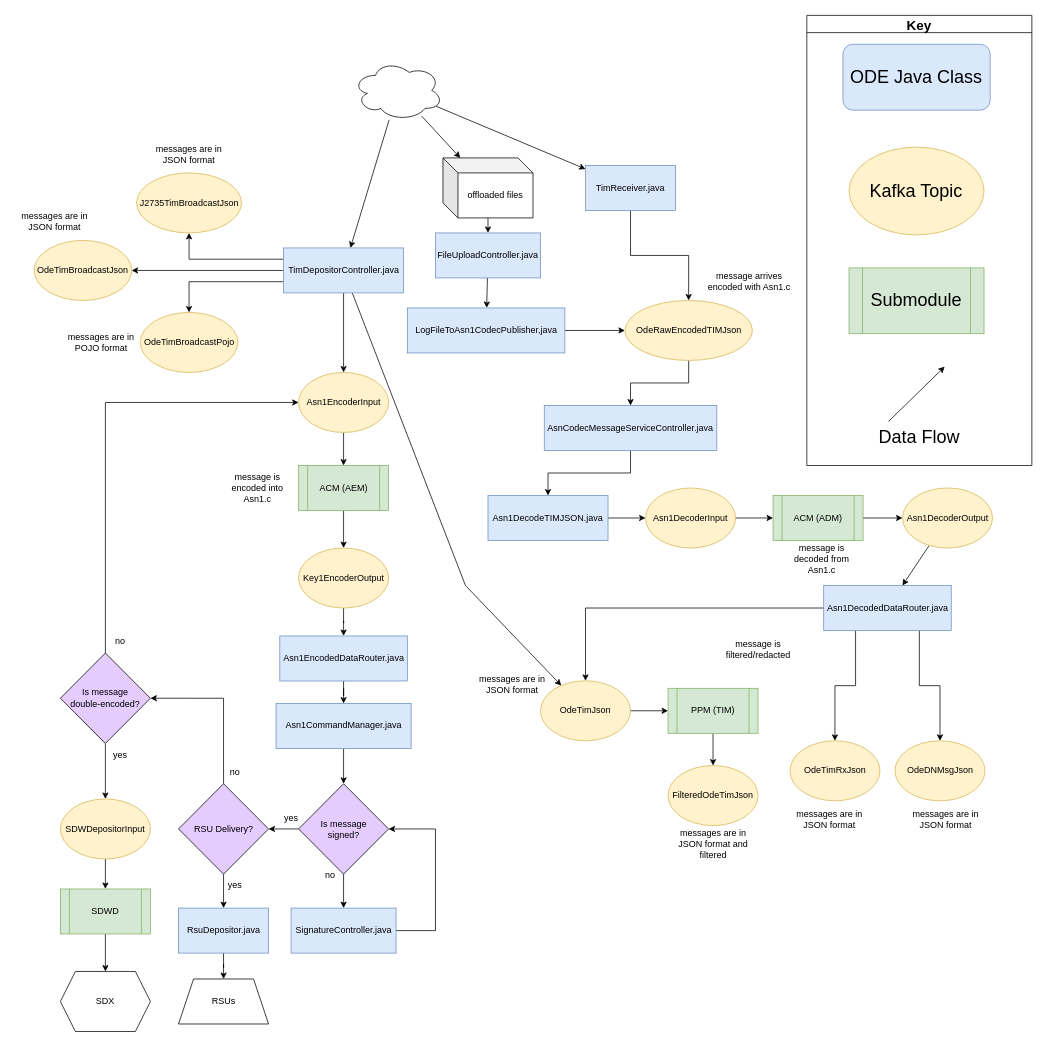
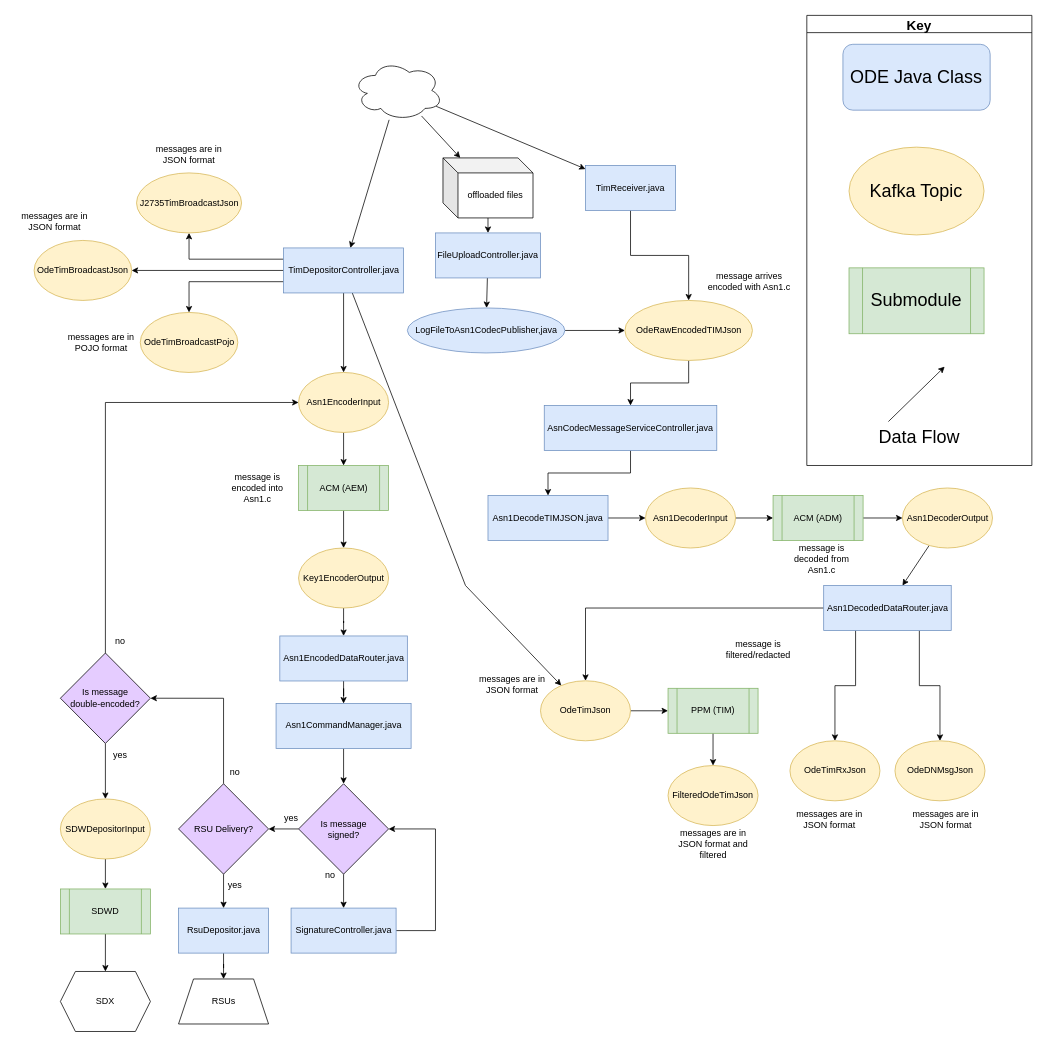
node "LogFileToAsn1CodecPublisher,java": shape rectangle -> ellipse
